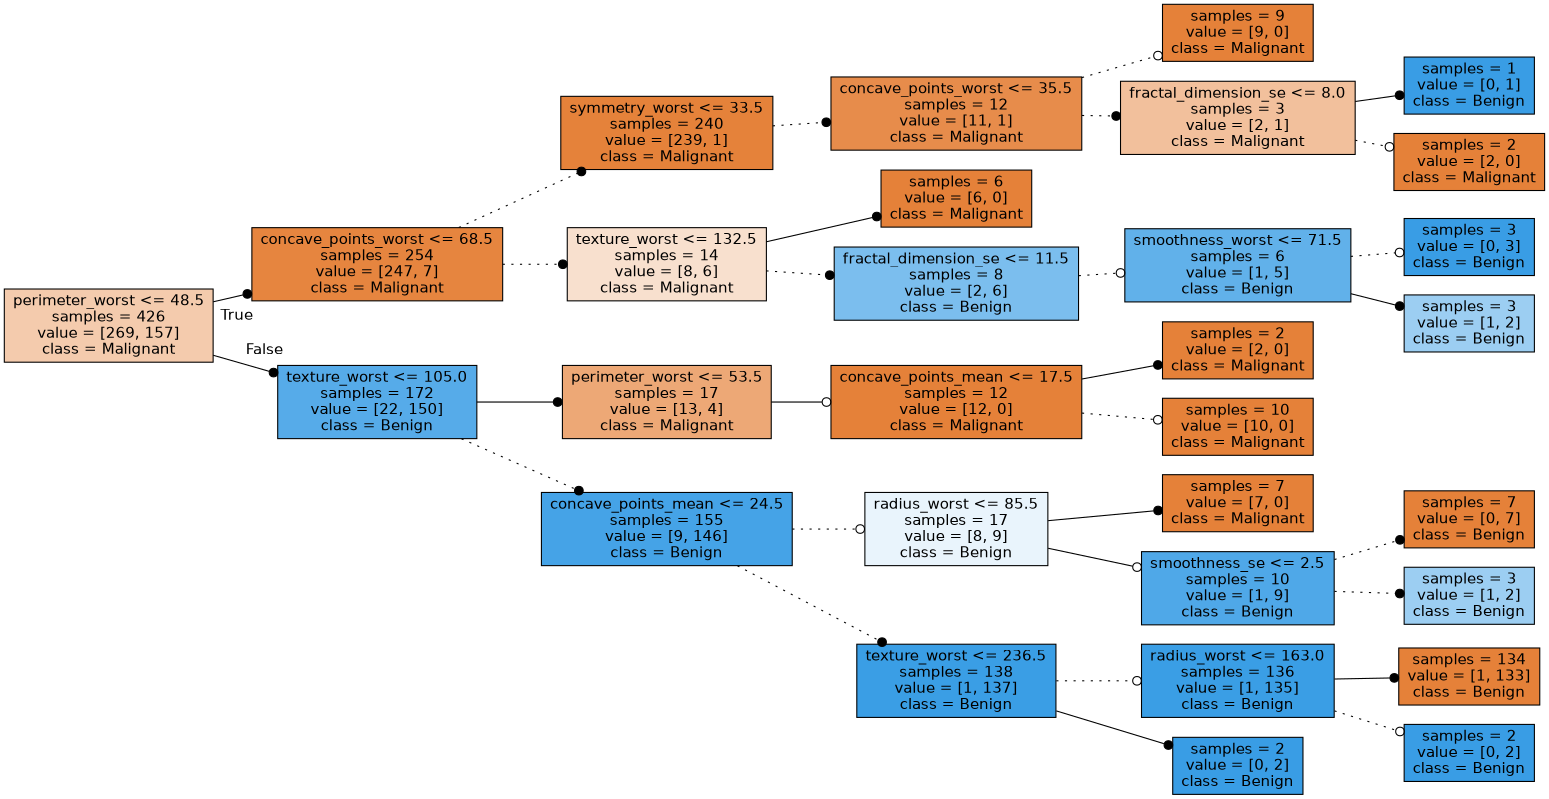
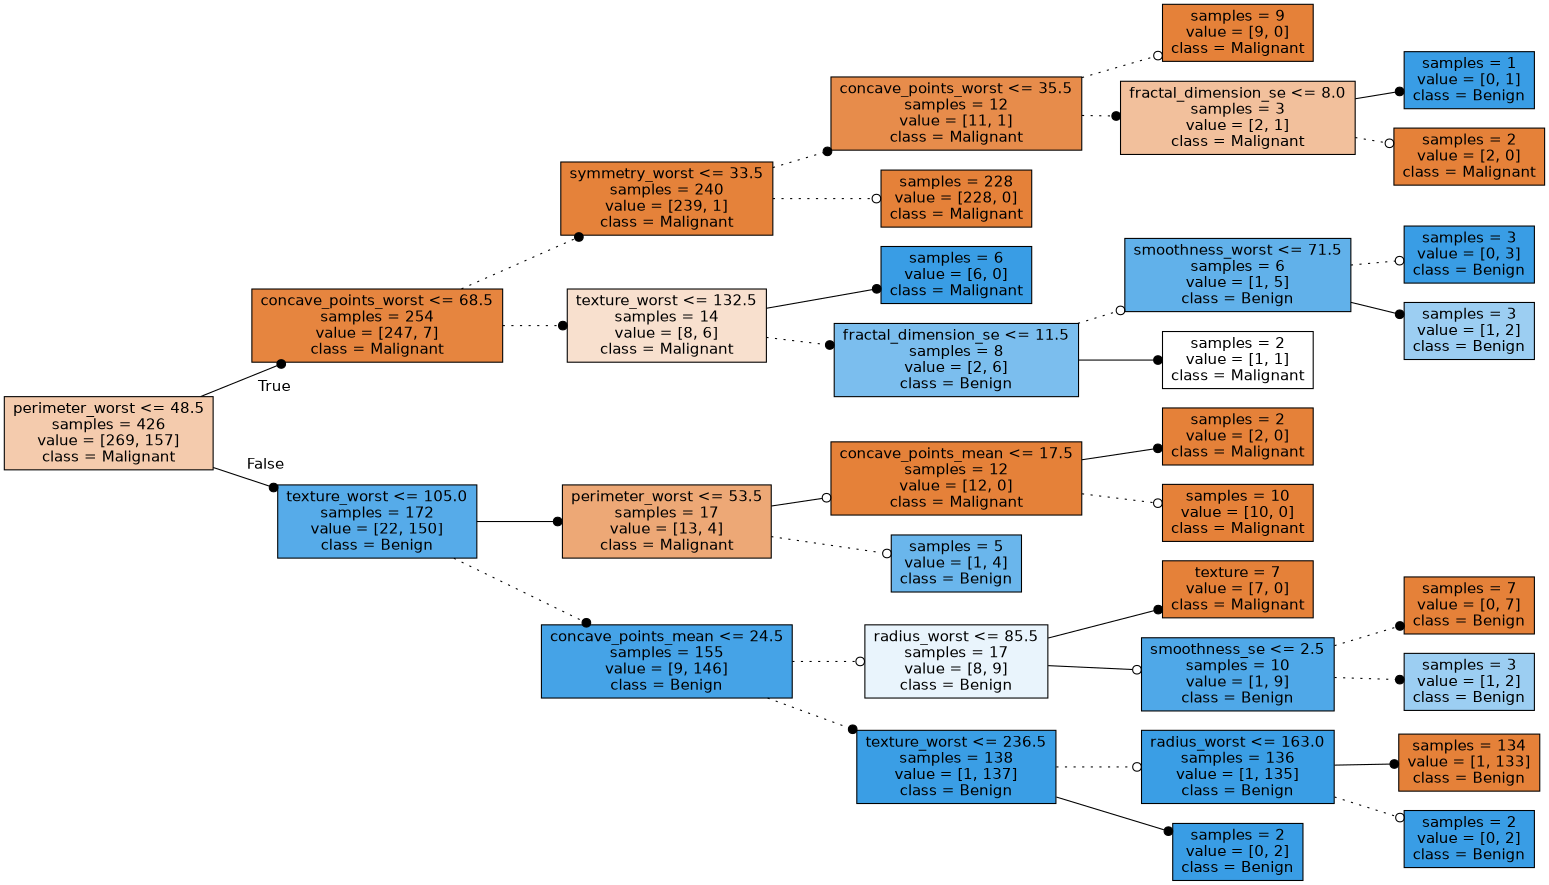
node "samples = 6 value = [6, 0] class = Malignant": fillcolor #e58139 -> #399de5
node "samples = 228 value = [228, 0] class = Malignant": added
node "samples = 2 value = [1, 1] class = Malignant": added
node "samples = 7 value = [7, 0] class = Malignant": label "samples = 7 value = [7, 0] class = Malignant" -> "texture = 7 value = [7, 0] class = Malignant"
node "samples = 5 value = [1, 4] class = Benign": added
